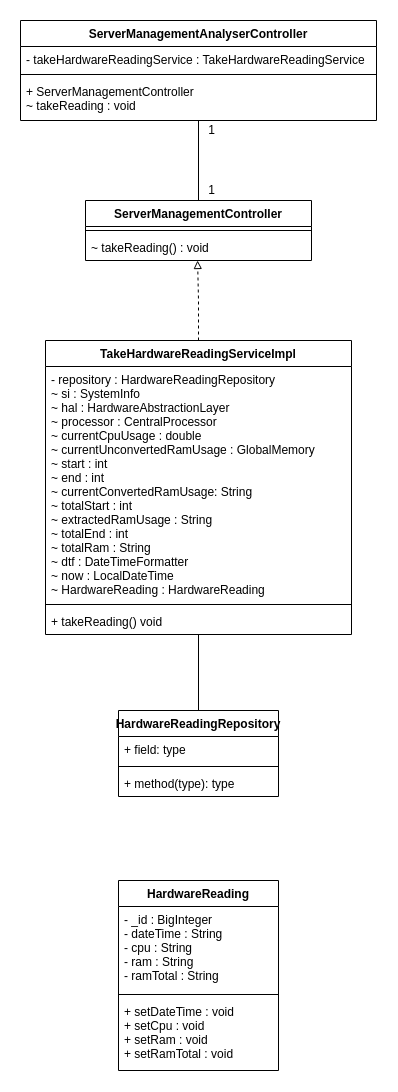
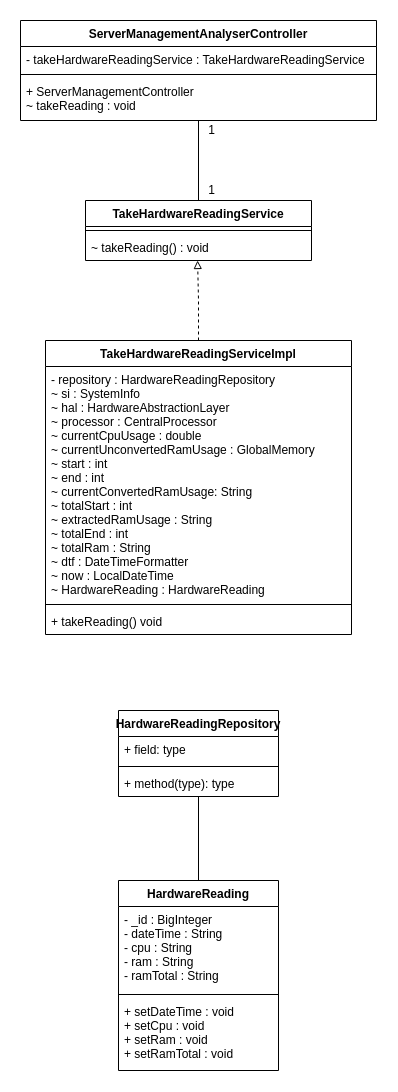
node "ServerManagementController": label "ServerManagementController" -> "TakeHardwareReadingService"
edge "TakeHardwareReadingServiceImpl" -- "HardwareReadingRepository": removed
edge "HardwareReadingRepository" -- "HardwareReading": added
